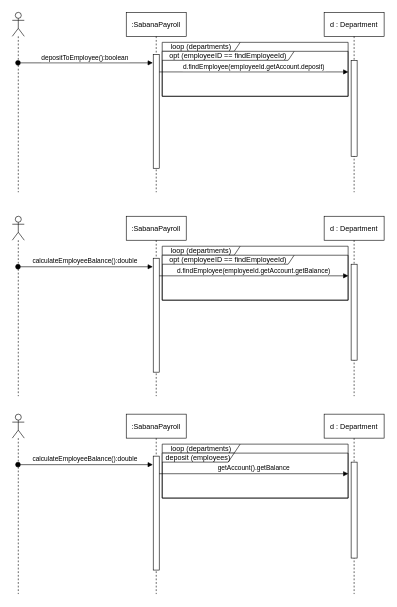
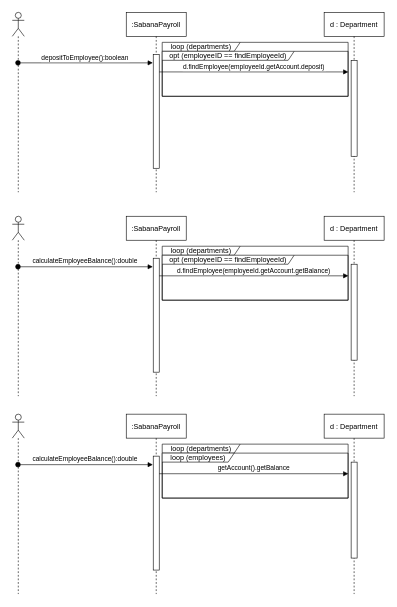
node "deposit (employees)": label "deposit (employees)" -> "loop (employees)"
